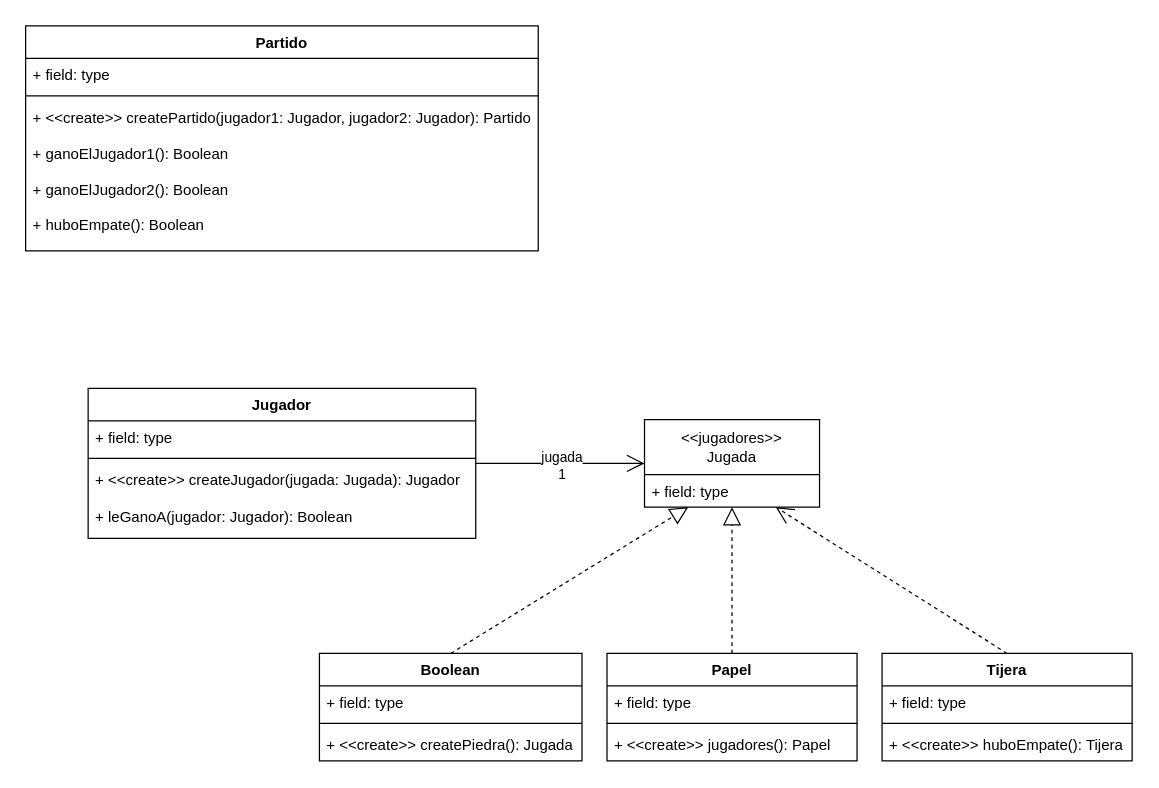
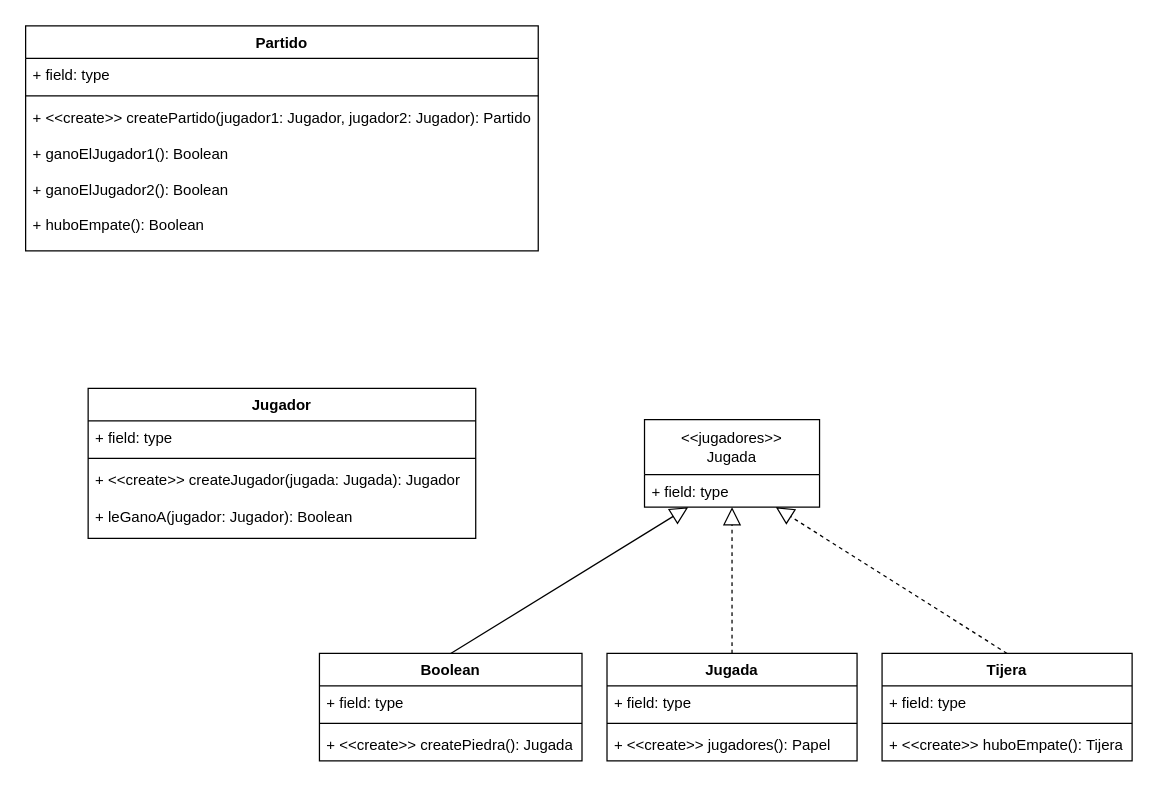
edge "Jugador" -> "<<jugadores>> Jugada": removed, label "jugada 1"
edge "Tijera" -> "<<jugadores>> Jugada": arrowhead open -> block
edge "Boolean" -> "<<jugadores>> Jugada": style dashed -> solid
node "Papel": label "Papel" -> "Jugada"
